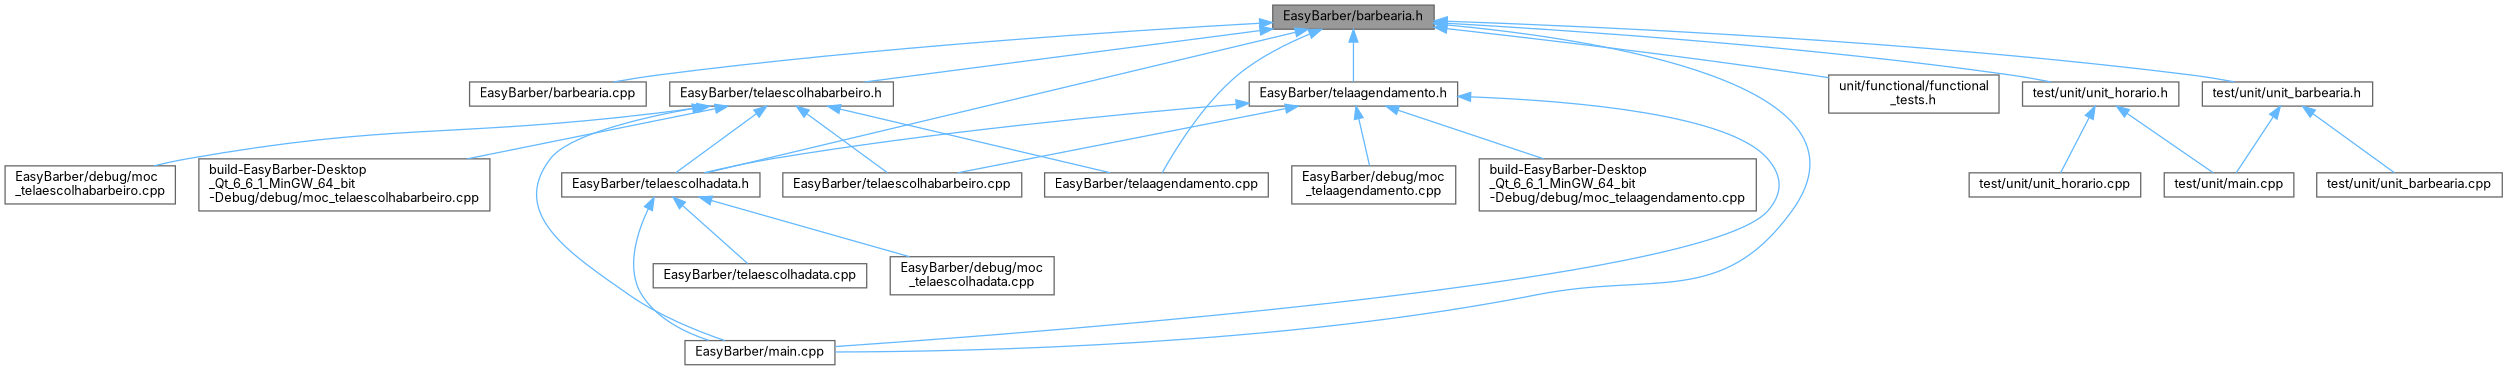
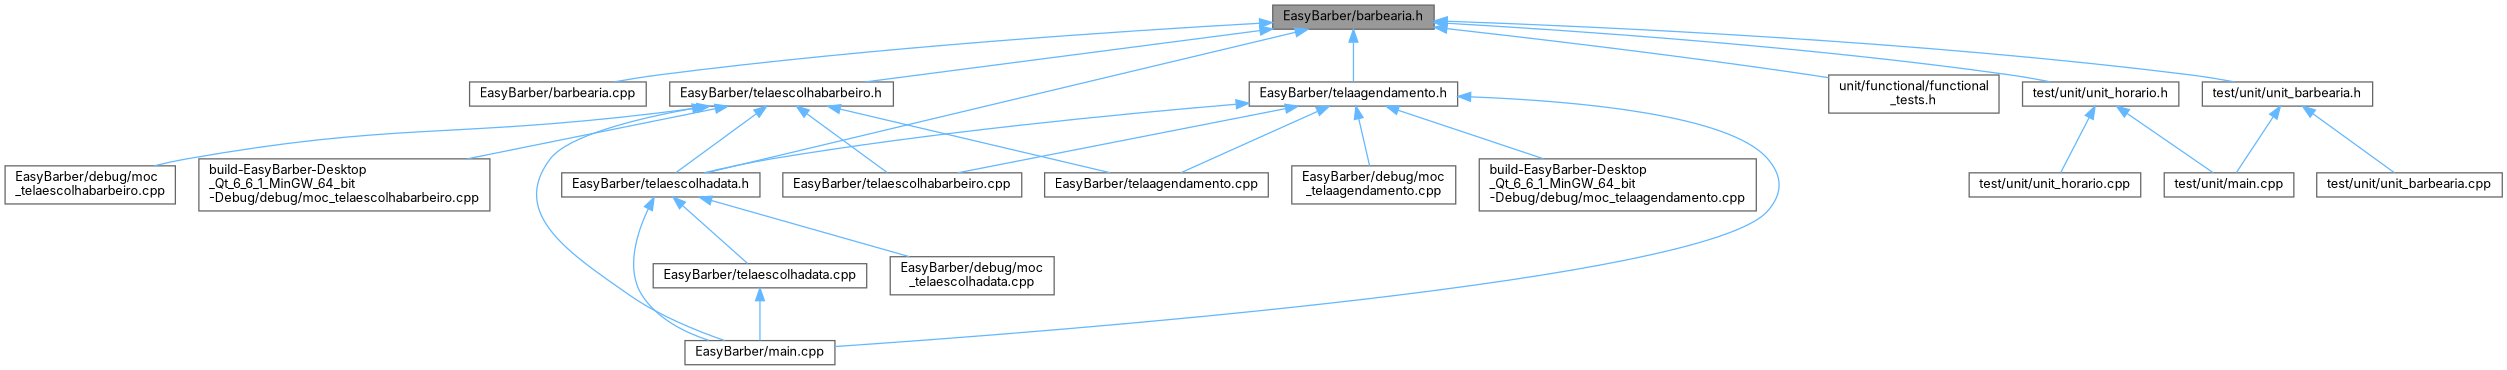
edge "EasyBarber/telaagendamento.cpp" -> "EasyBarber/barbearia.h": now "EasyBarber/telaagendamento.cpp" -> "EasyBarber/telaagendamento.h"
edge "EasyBarber/main.cpp" -> "EasyBarber/barbearia.h": now "EasyBarber/main.cpp" -> "EasyBarber/telaescolhadata.cpp"
